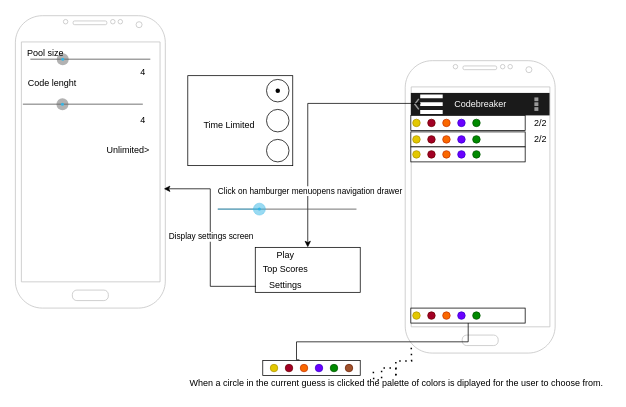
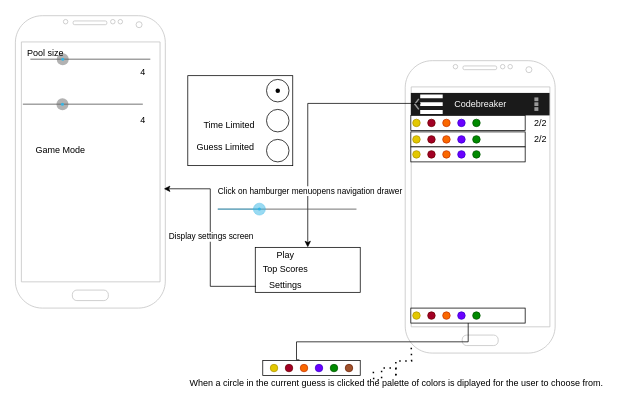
node "Code lenght": removed
node "Guess Limited": added
node "Game Mode": added
node "Unlimited>": removed
